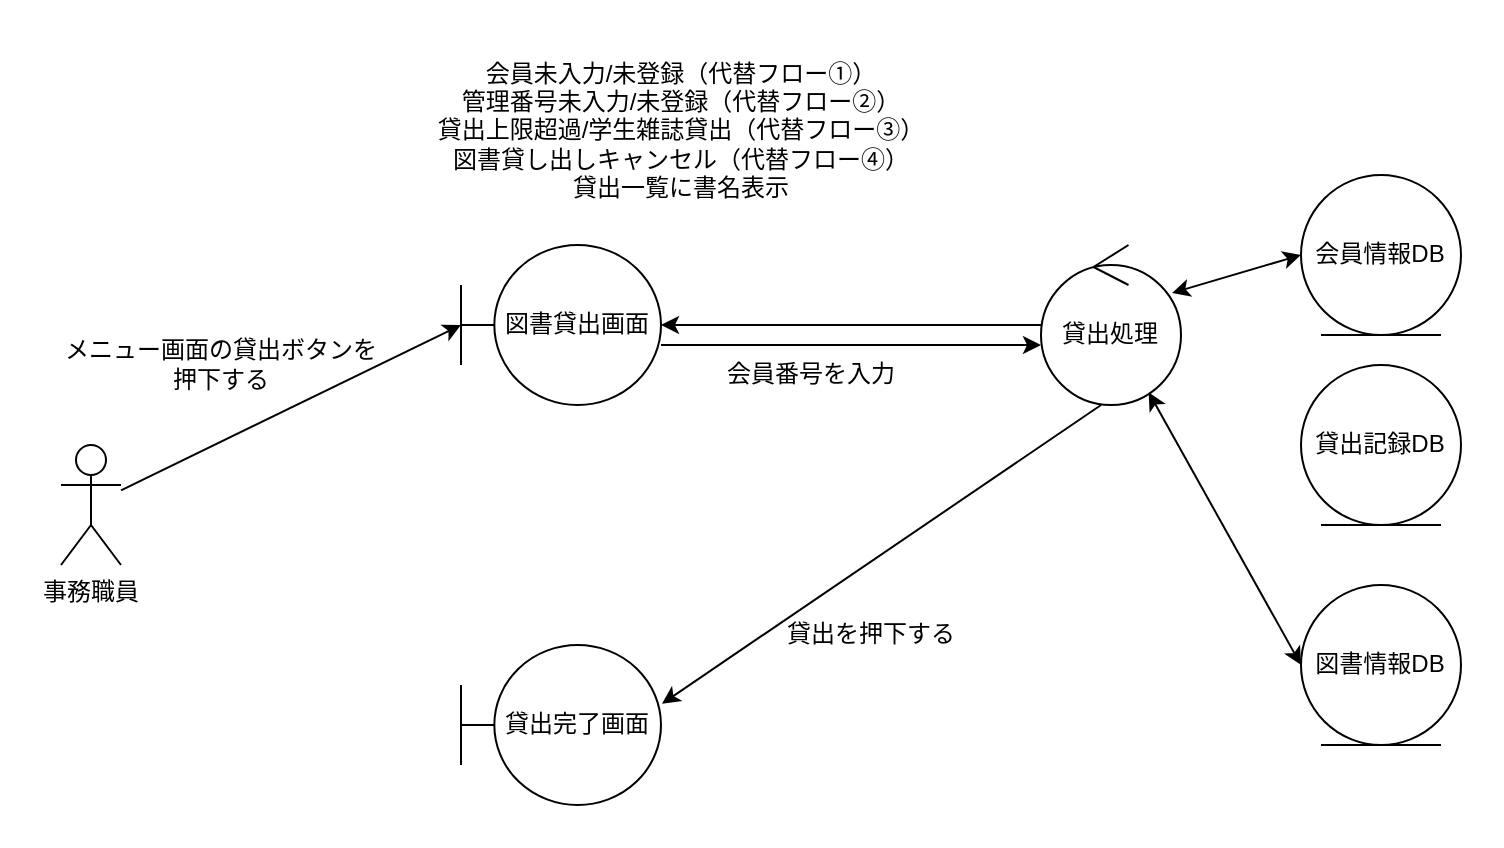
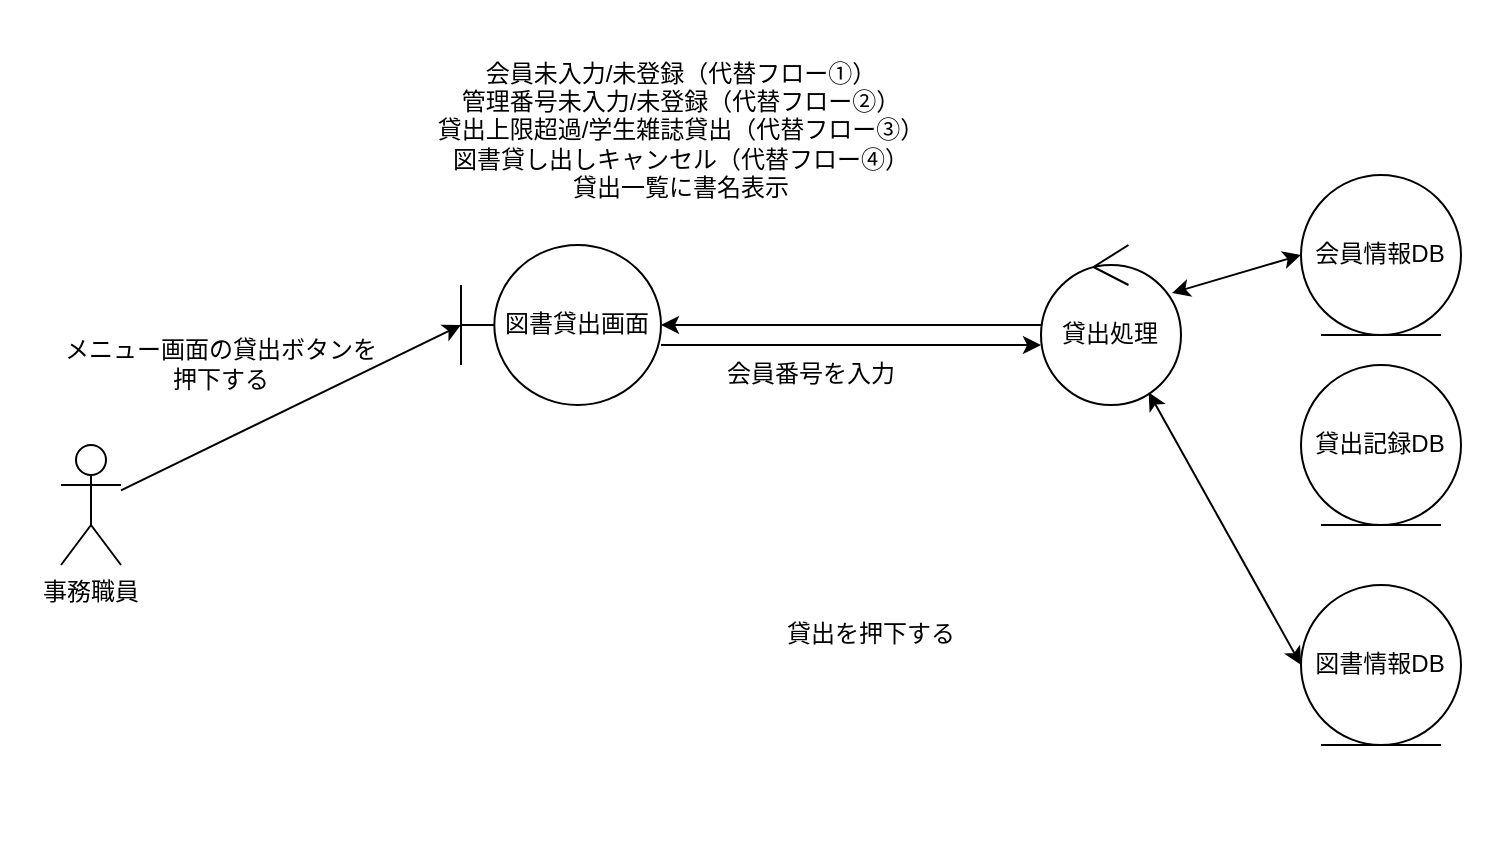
edge "貸出処理" -> "貸出完了画面": removed
node "貸出完了画面": removed
